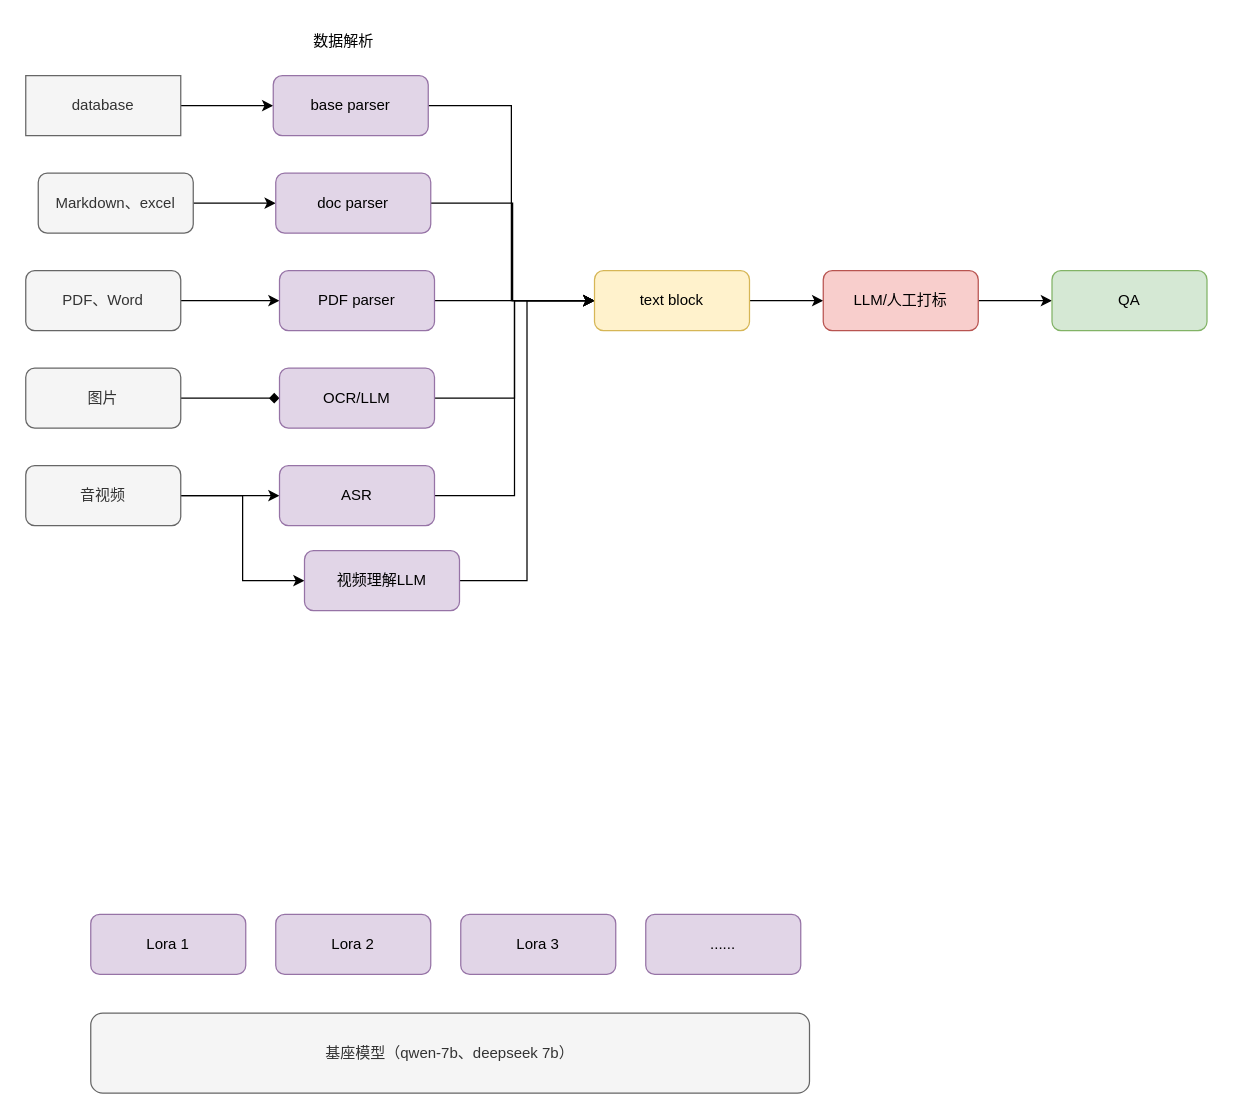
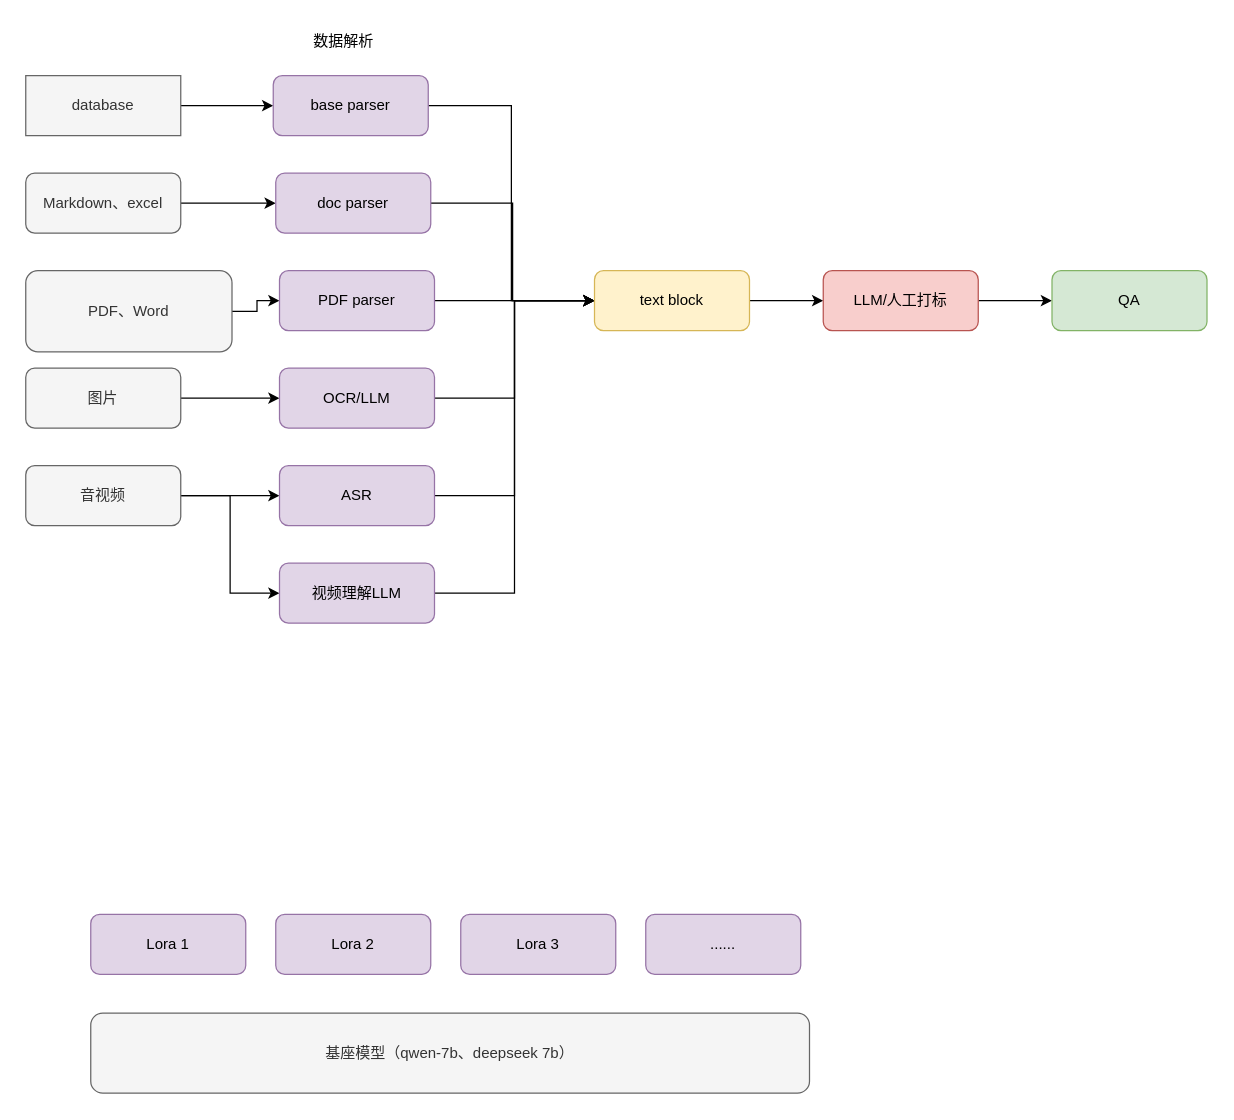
node "Markdown、excel": moved (116, 203) -> (103, 203)
node "PDF、Word": size 155x60 -> 206x81
edge "图片" -> "OCR/LLM": arrowhead diamond -> classic
node "视频理解LLM": moved (382, 581) -> (357, 593)
